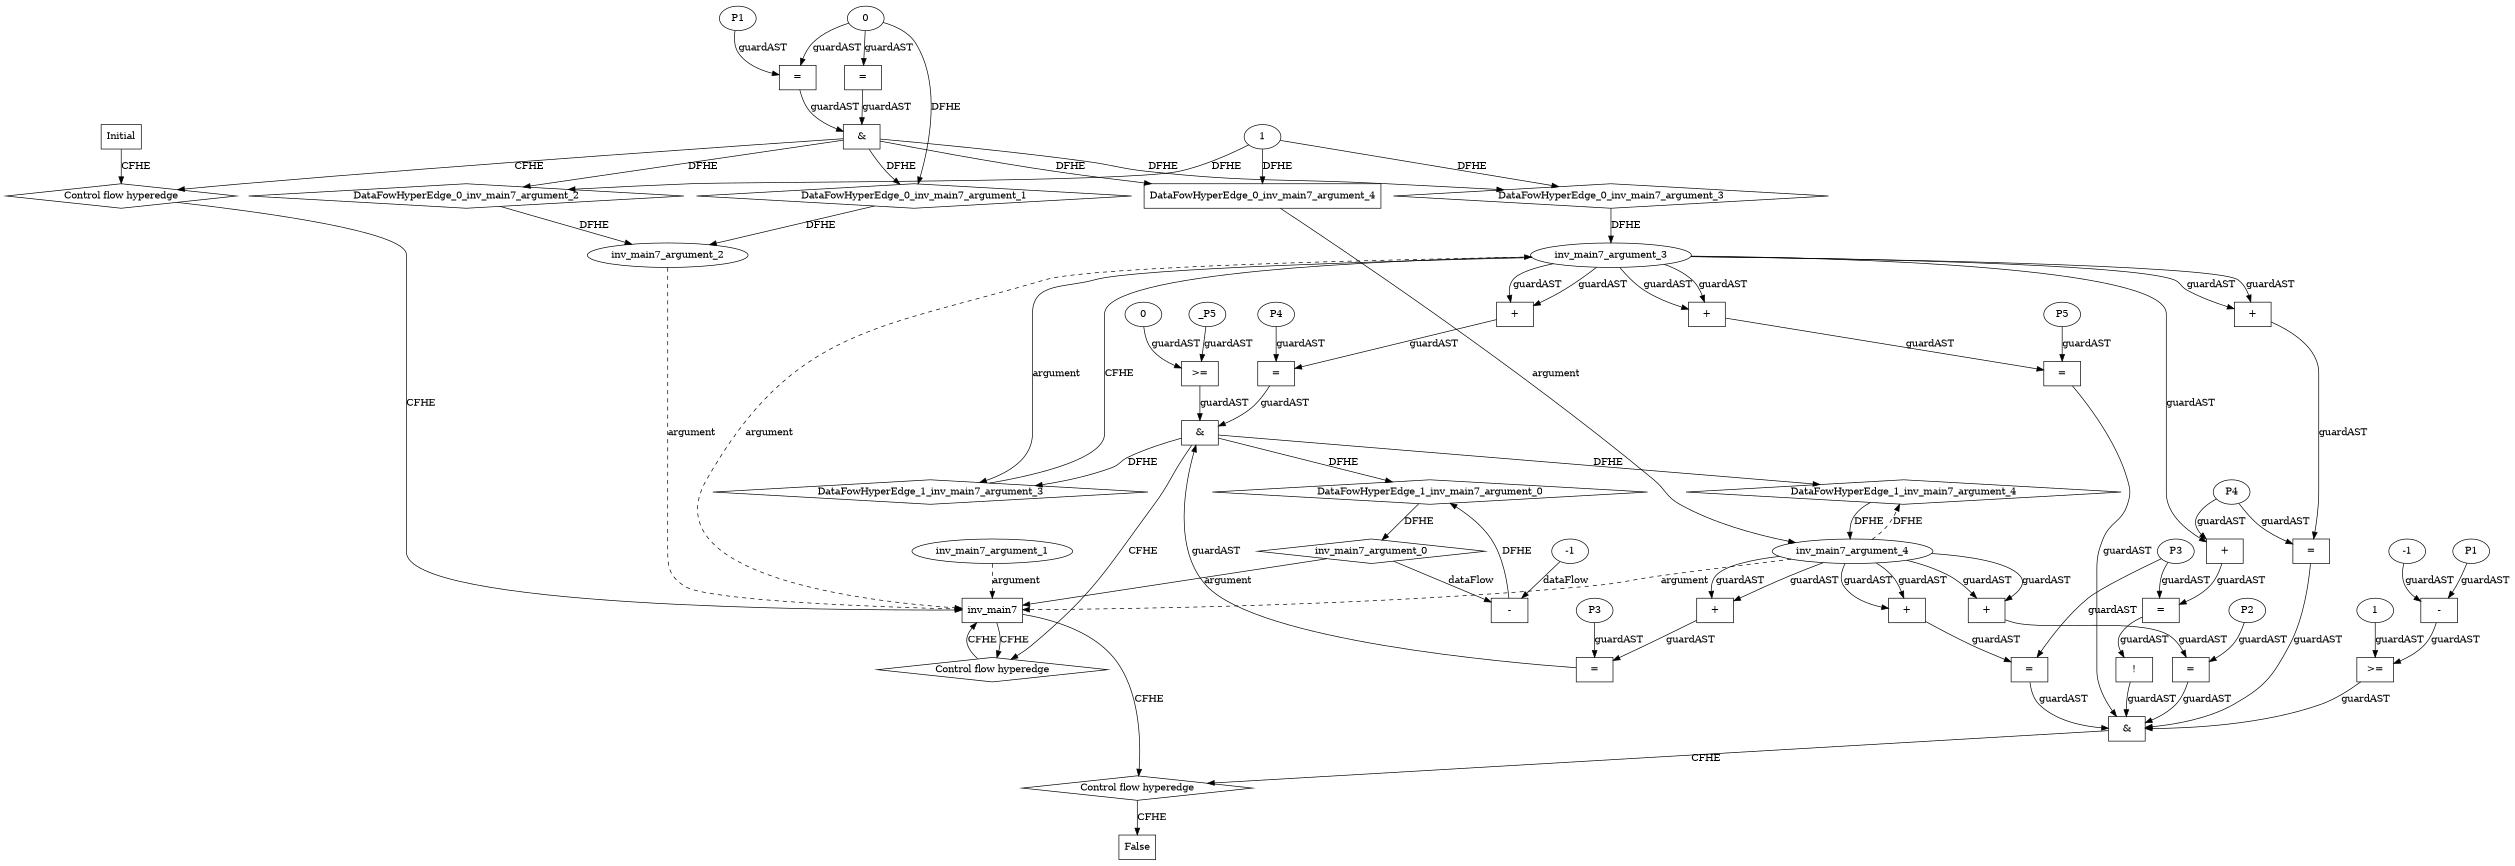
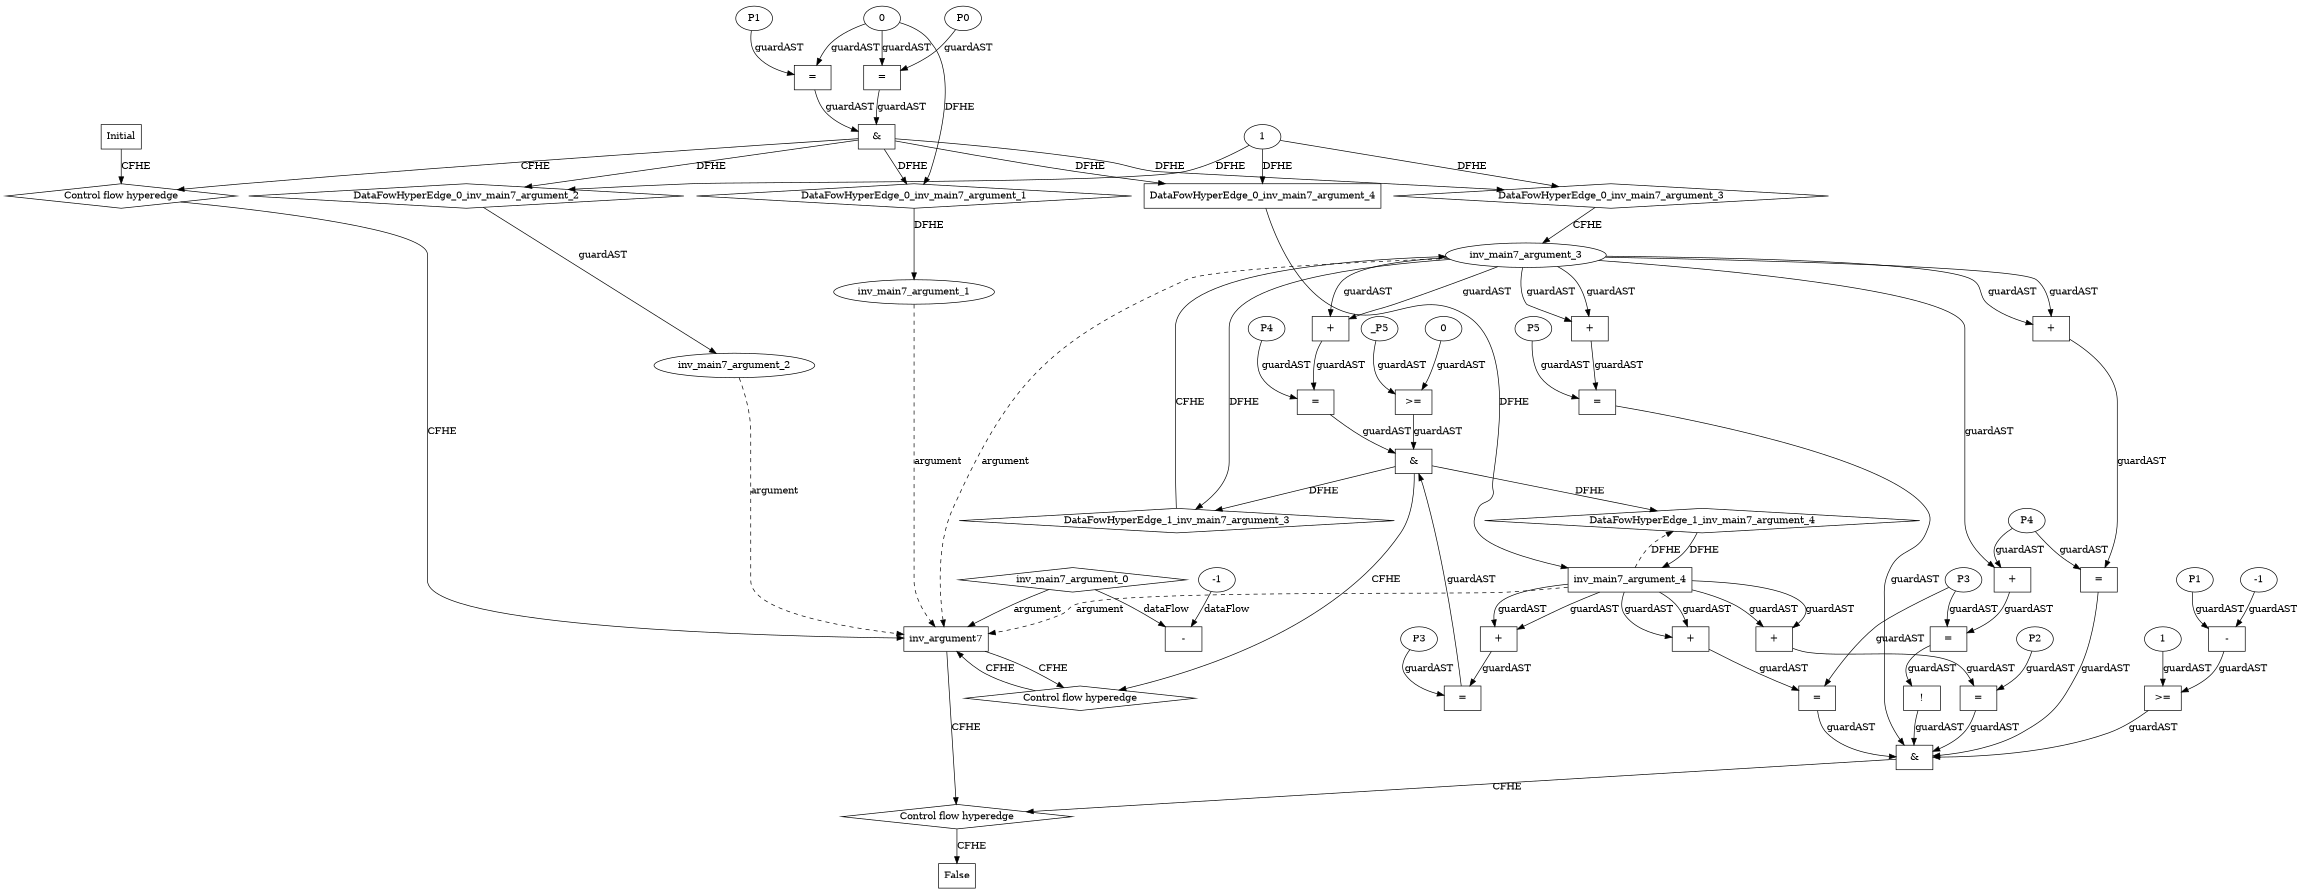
node "P0": added
edge "DataFowHyperEdge_0_inv_main7_argument_1" -> "inv_main7_argument_2": now "DataFowHyperEdge_0_inv_main7_argument_1" -> "inv_main7_argument_1"
edge "DataFowHyperEdge_0_inv_main7_argument_2" -> "inv_main7_argument_2": label "DFHE" -> "guardAST"
edge "DataFowHyperEdge_0_inv_main7_argument_3" -> "inv_main7_argument_3": label "DFHE" -> "CFHE"
edge "inv_main7_argument_3" -> "DataFowHyperEdge_1_inv_main7_argument_3": label "argument" -> "DFHE"
edge "DataFowHyperEdge_0_inv_main7_argument_4" -> "inv_main7_argument_4": label "argument" -> "DFHE"
node "DataFowHyperEdge_1_inv_main7_argument_0": removed
node "inv_main7_argument_4": shape ellipse -> box
node "inv_main7": label "inv_main7" -> "inv_argument7"
